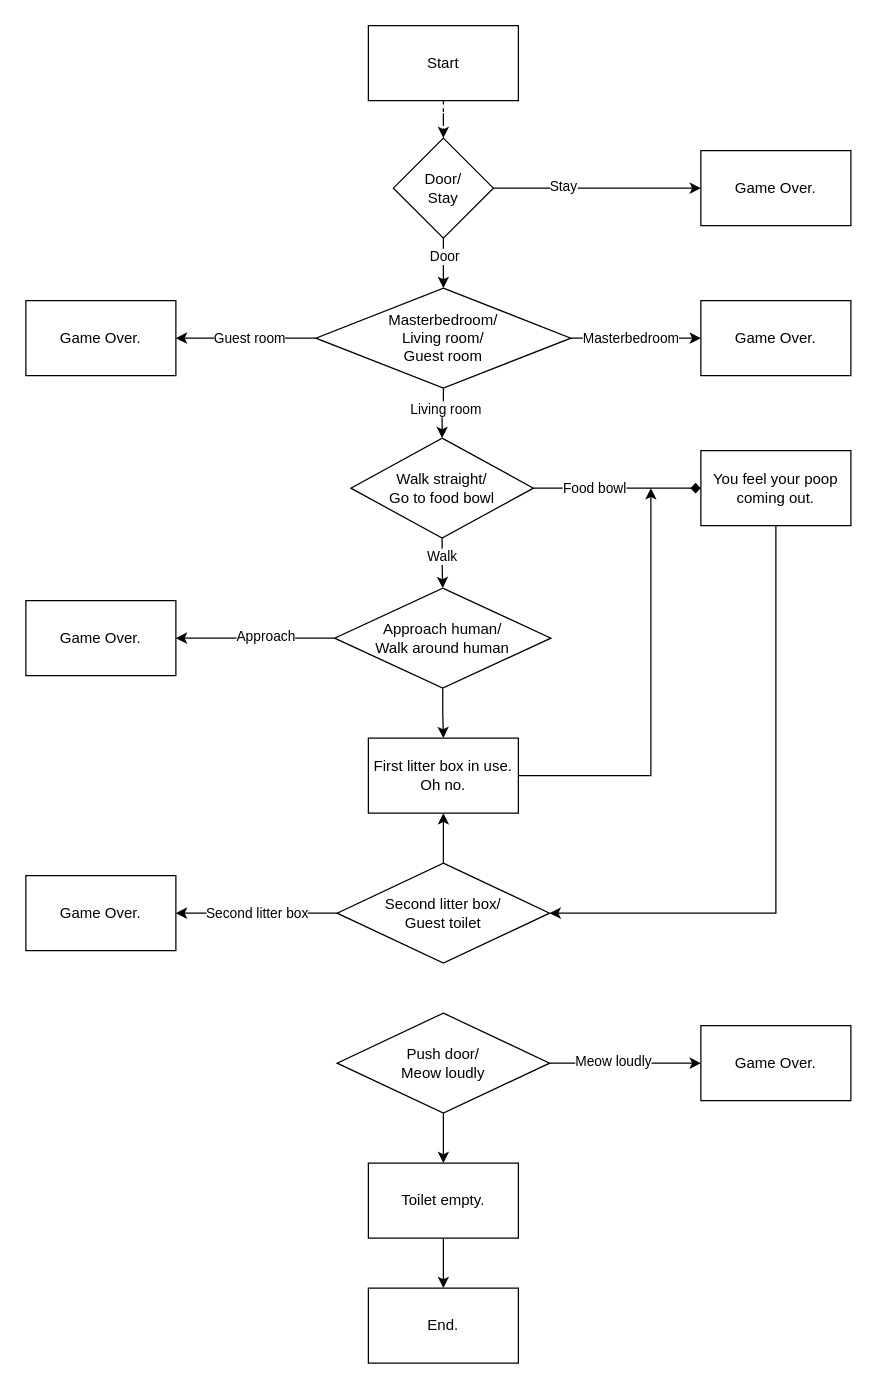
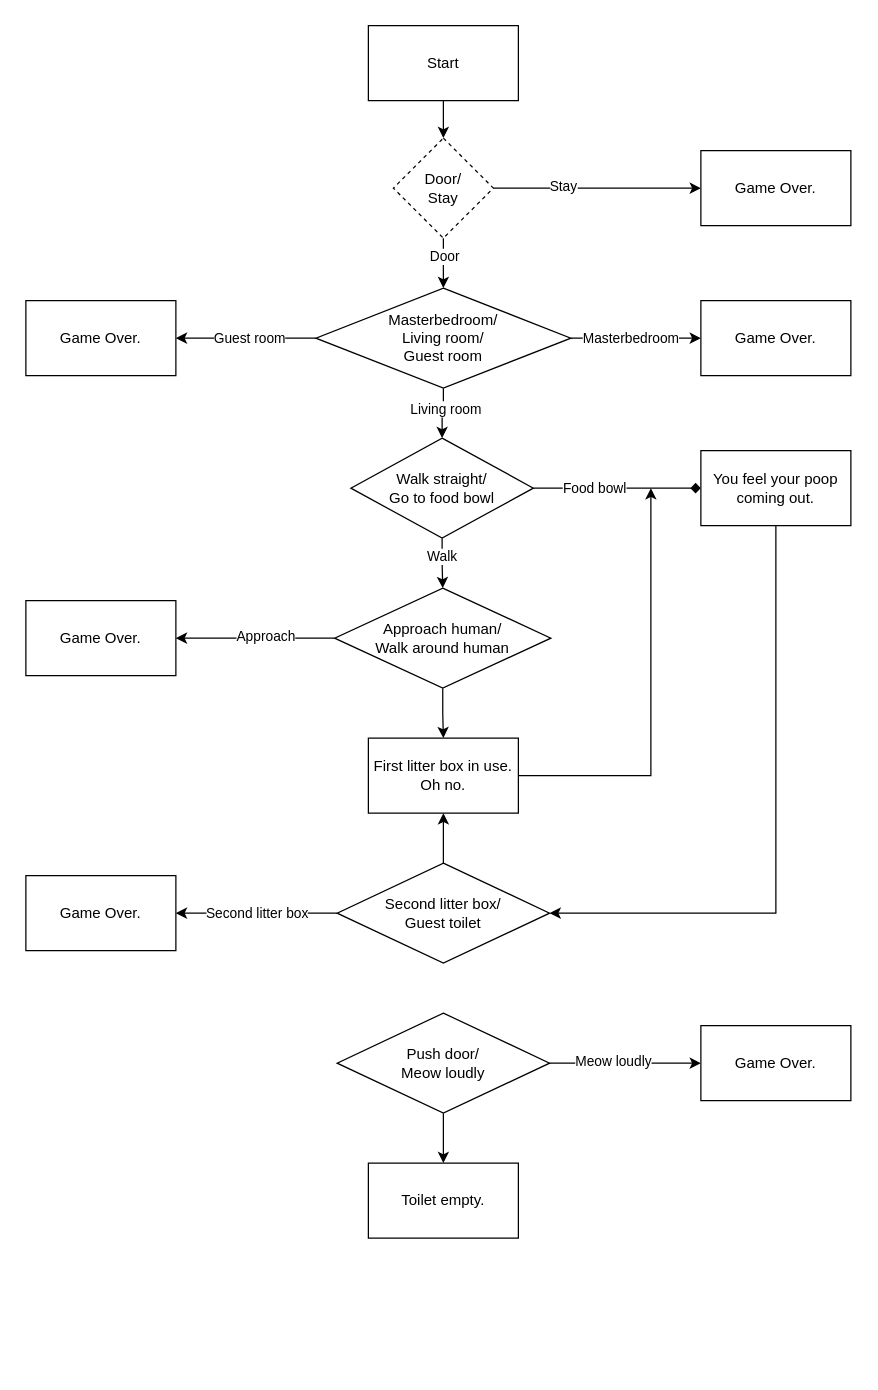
edge "Start" -> "Door/ Stay": style dashed -> solid
node "Door/ Stay": style solid -> dashed
edge "Toilet empty." -> "End.": removed
node "End.": removed
